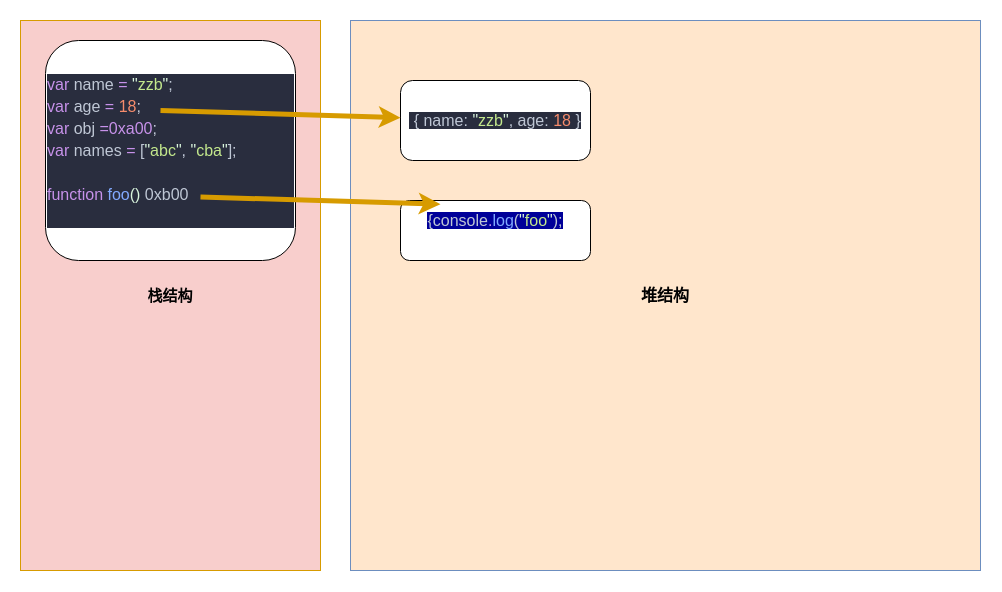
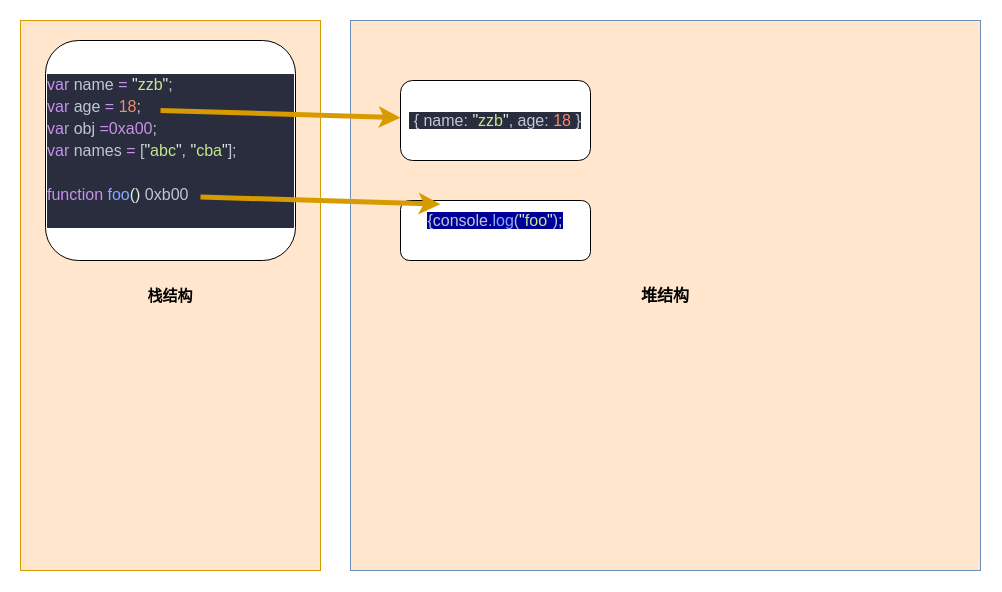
node "栈结构": fillcolor #f8cecc -> #ffe6cc
